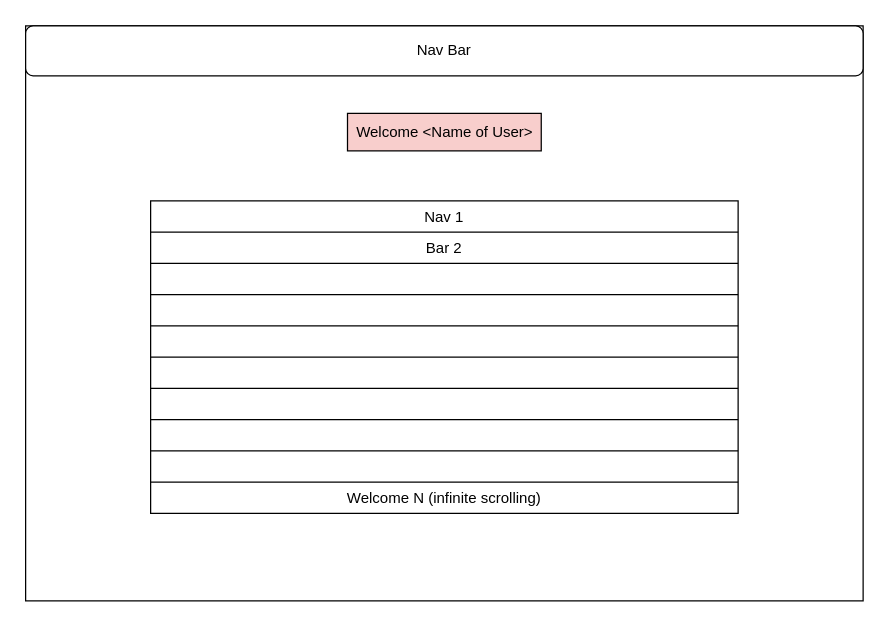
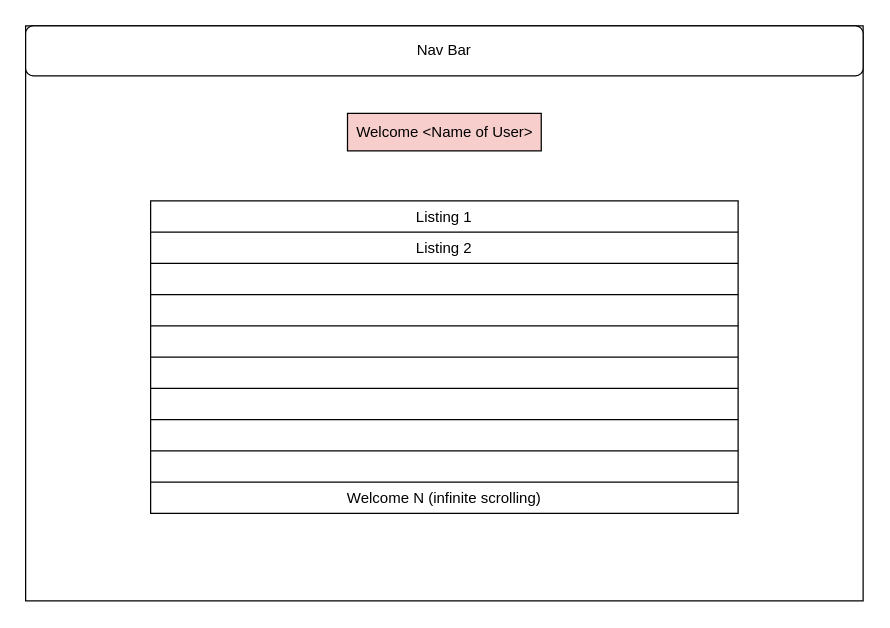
node "Nav 1": label "Nav 1" -> "Listing 1"
node "Bar 2": label "Bar 2" -> "Listing 2"
